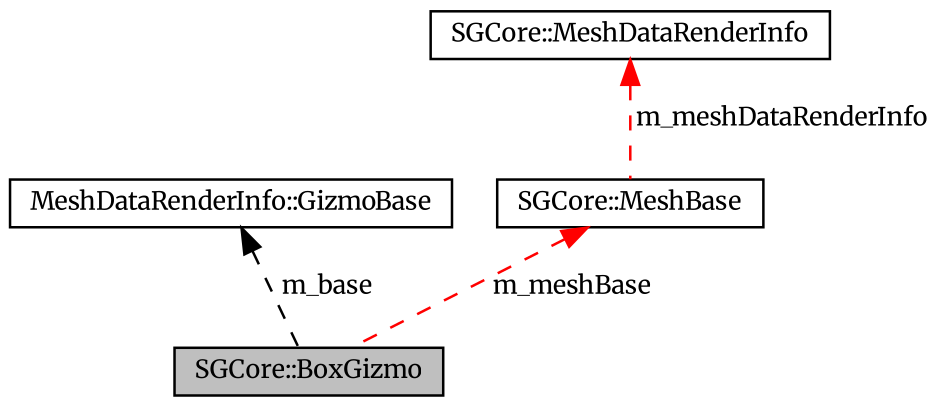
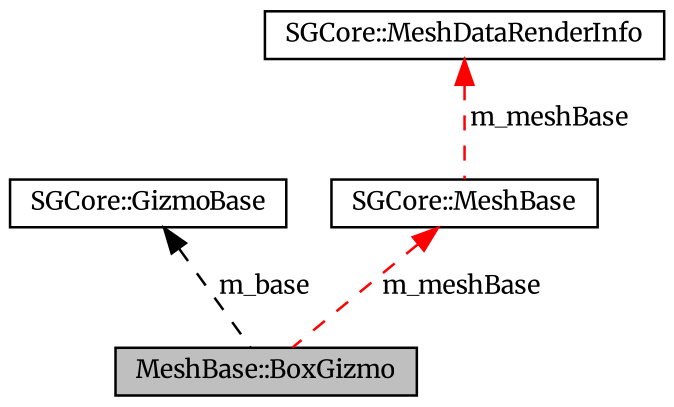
edge "SGCore::MeshBase" -> "SGCore::MeshDataRenderInfo": label " m_meshDataRenderInfo" -> " m_meshBase"
node "MeshDataRenderInfo::GizmoBase": label "MeshDataRenderInfo::GizmoBase" -> "SGCore::GizmoBase"
node "SGCore::BoxGizmo": label "SGCore::BoxGizmo" -> "MeshBase::BoxGizmo"
